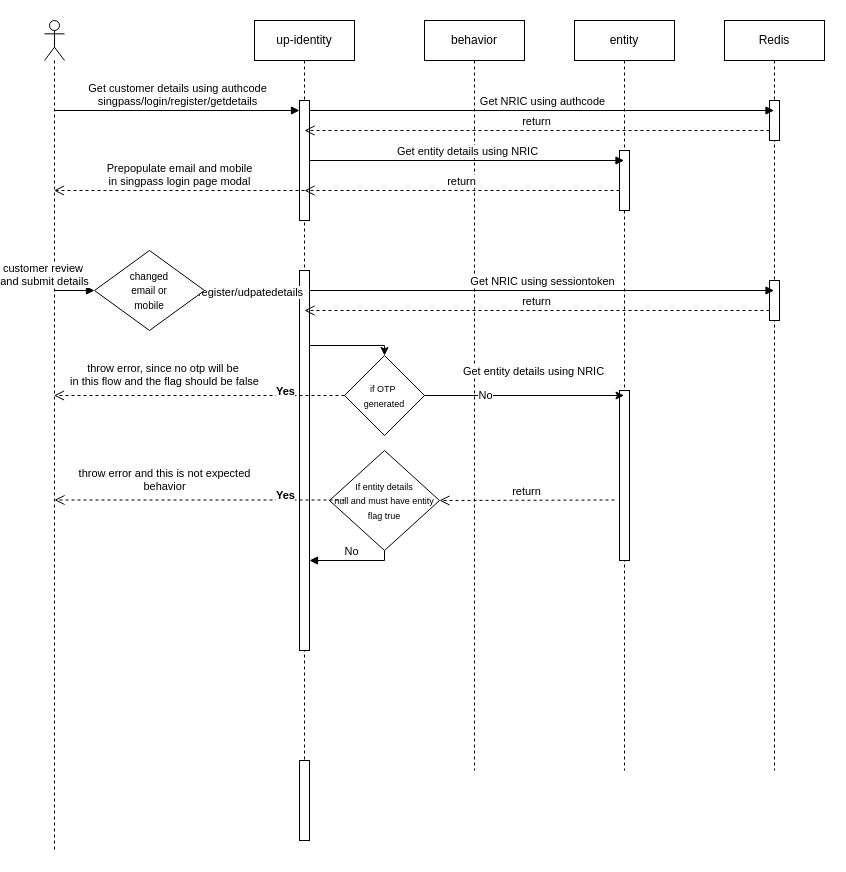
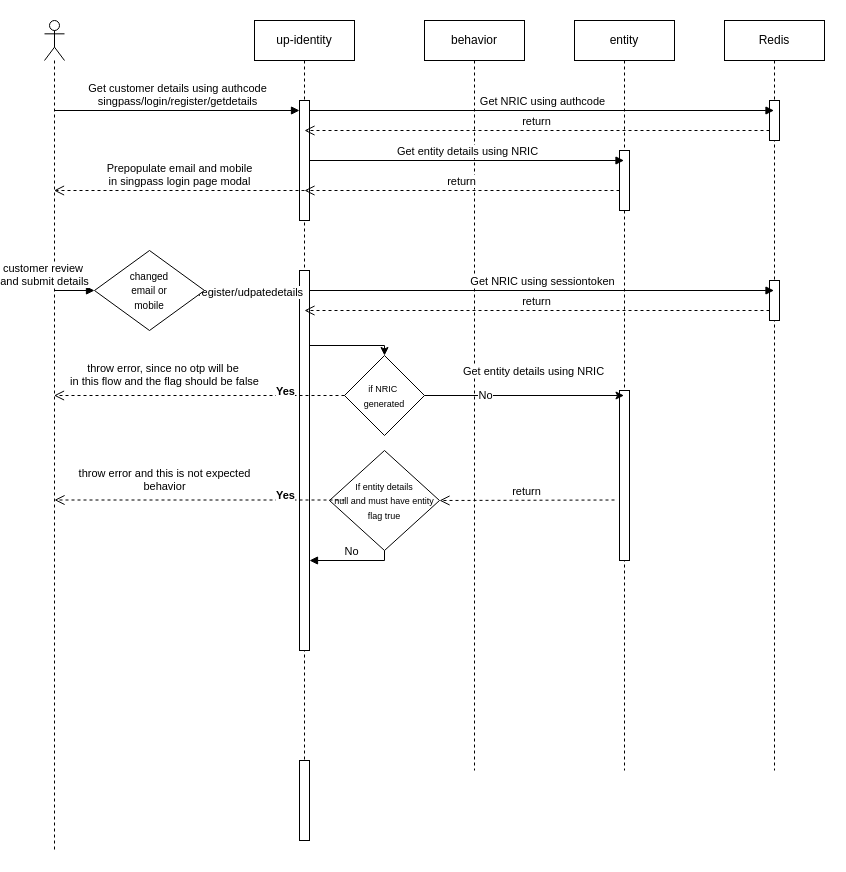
node "if OTP generated": label "if OTP generated" -> "if NRIC generated"
